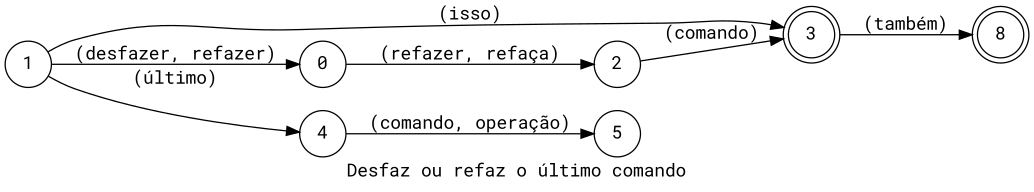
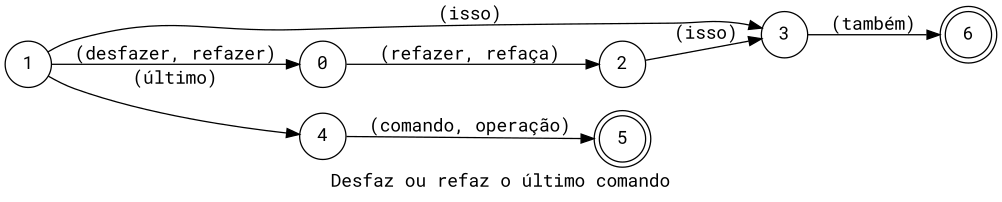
edge "2" -> "3": label "(comando)" -> "(isso)"
node "3": shape doublecircle -> circle
node "8": label "8" -> "6"
node "5": shape circle -> doublecircle
